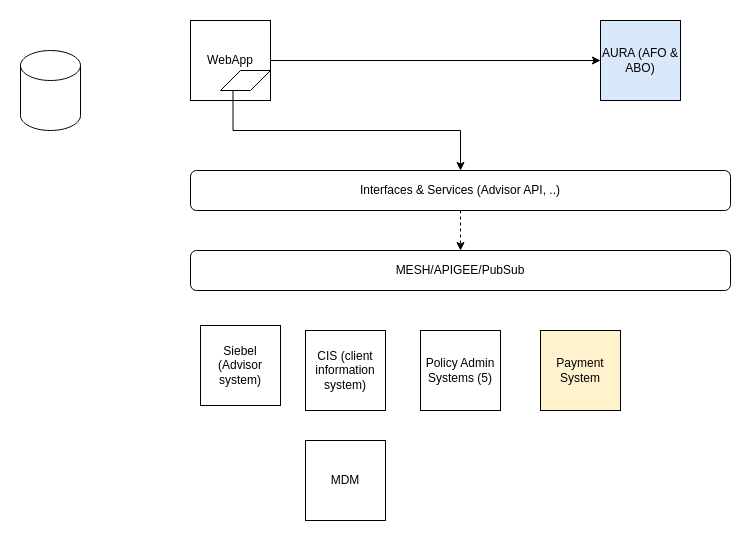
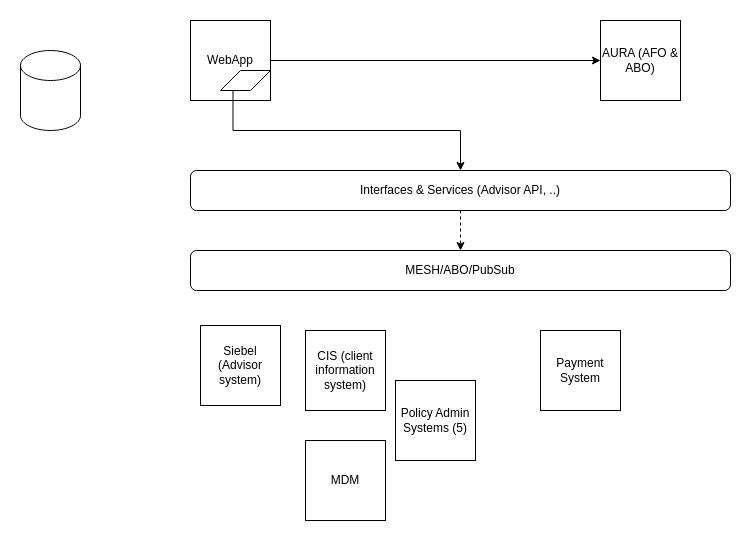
node "AURA (AFO & ABO)": fillcolor #dae8fc -> #ffffff
node "MESH/APIGEE/PubSub": label "MESH/APIGEE/PubSub" -> "MESH/ABO/PubSub"
node "Policy Admin Systems (5)": moved (461, 371) -> (436, 421)
node "Payment System": fillcolor #fff2cc -> #ffffff
